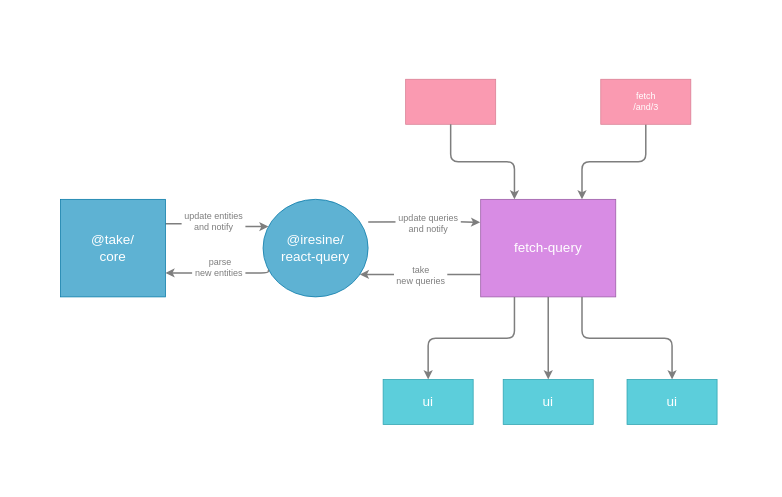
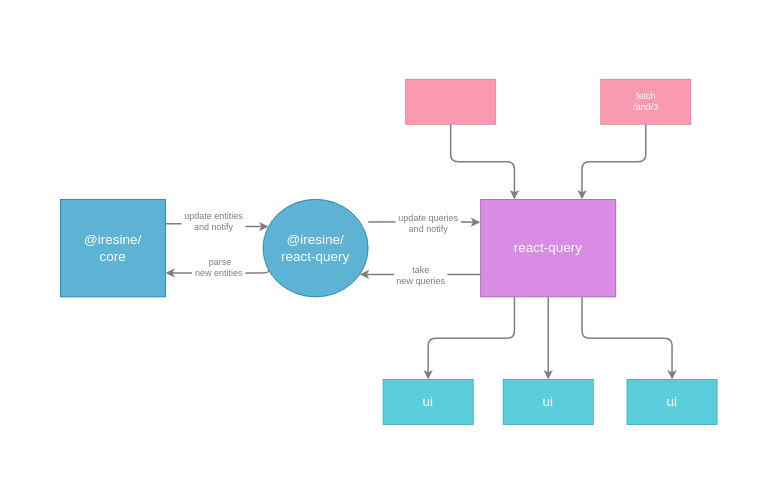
node "@take/ core": label "@take/ core" -> "@iresine/ core"
node "fetch-query": label "fetch-query" -> "react-query"
